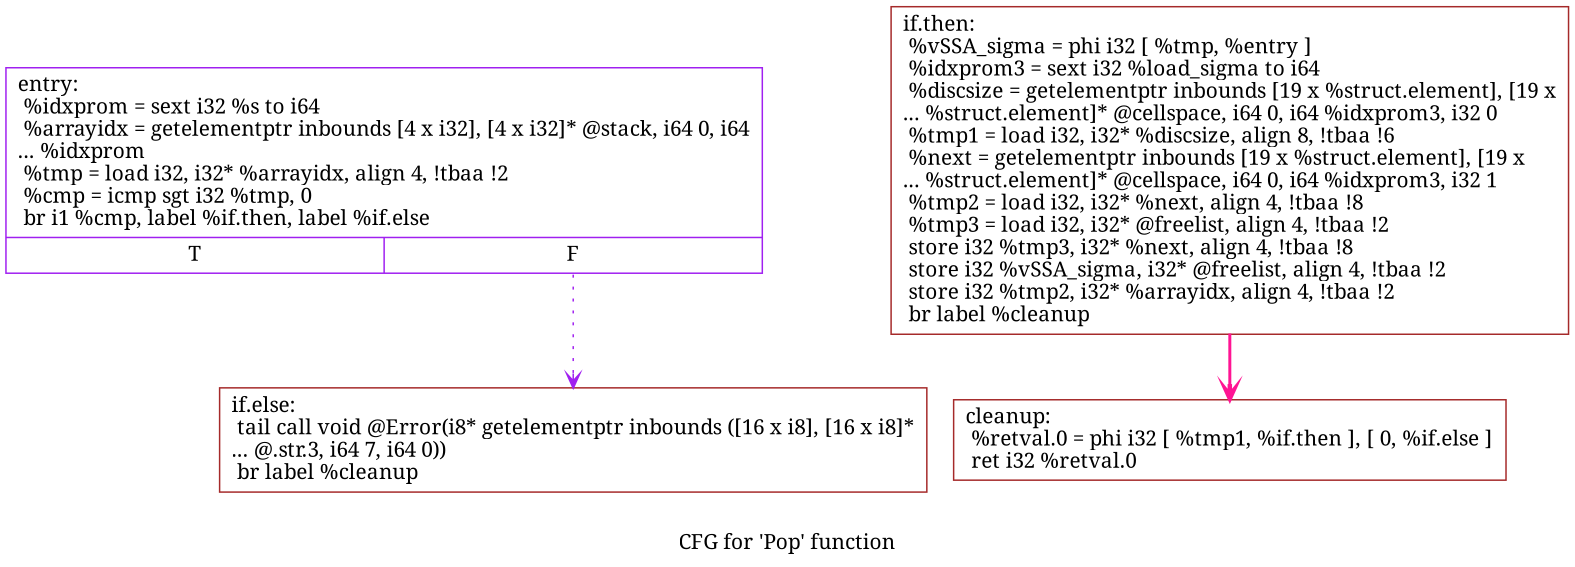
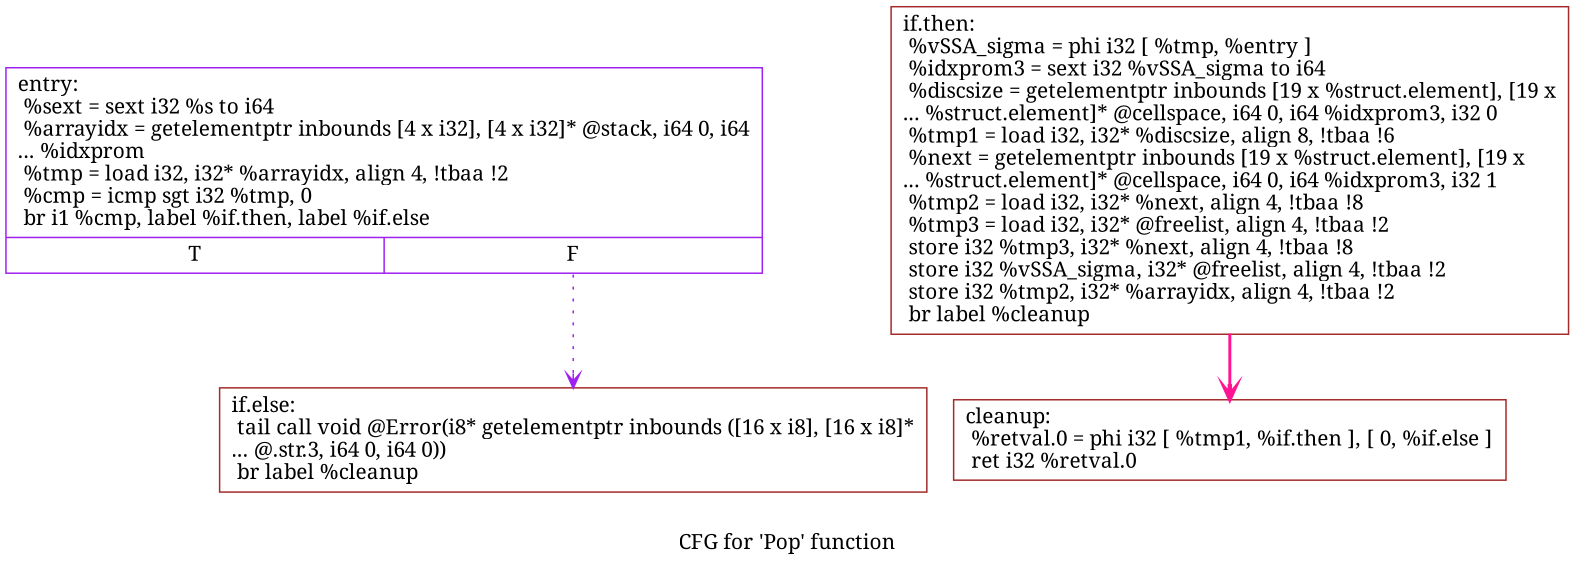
node "if.then:": text "%idxprom3 = sext i32 %load_sigma to i64" -> "%idxprom3 = sext i32 %vSSA_sigma to i64"
node "entry:": text "%idxprom = sext i32 %s to i64" -> "%sext = sext i32 %s to i64"
node "if.else:": text "... @.str.3, i64 7, i64 0))" -> "... @.str.3, i64 0, i64 0))"
